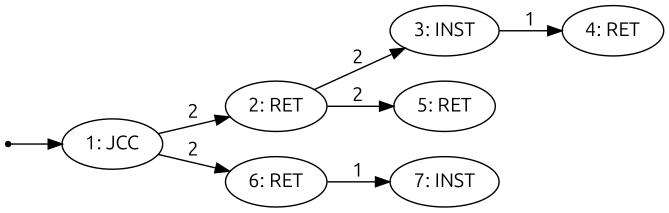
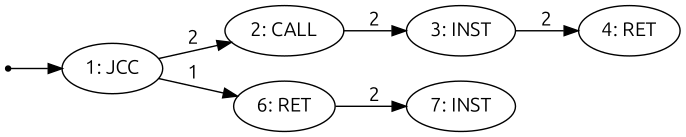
edge "3: INST" -> "4: RET": label "1" -> "2"
node "2: RET": label "2: RET" -> "2: CALL"
node "5: RET": removed
edge "1: JCC" -> "6: RET": label "2" -> "1"
edge "6: RET" -> "7: INST": label "1" -> "2"
